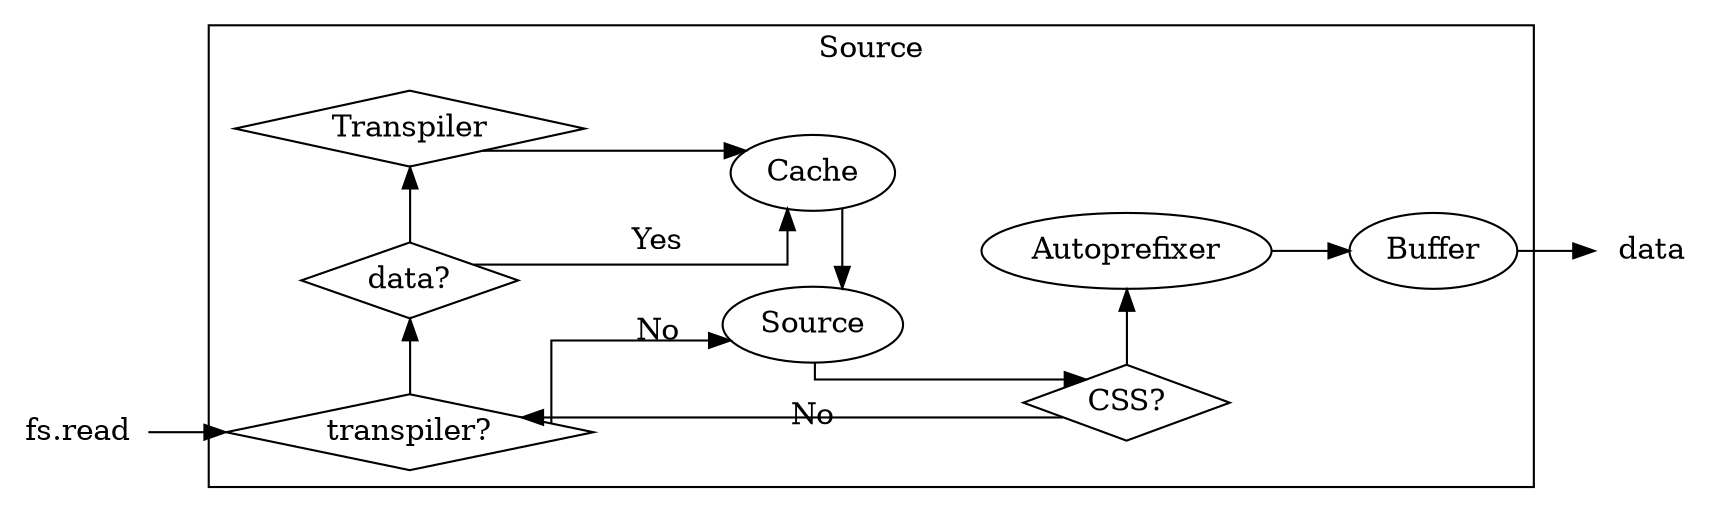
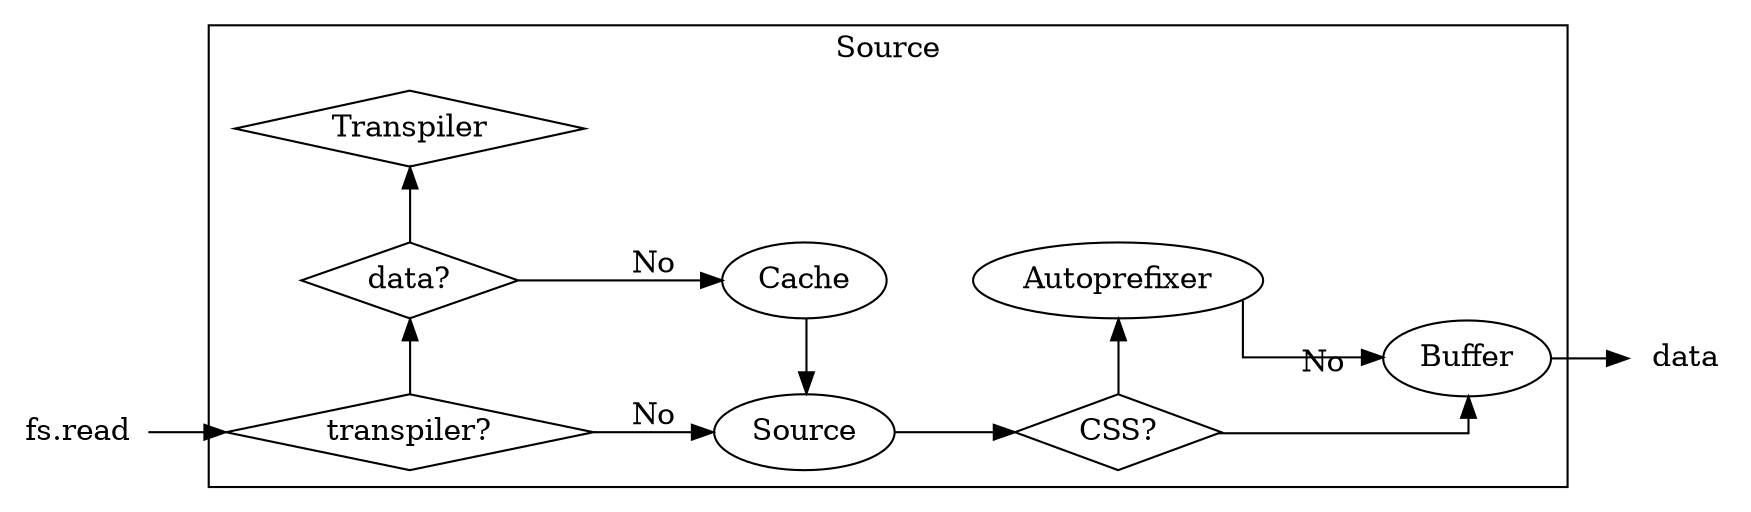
edge "Transpiler" -> "Cache": removed
edge "data?" -> "Cache": label "Yes" -> "No"
edge "CSS?" -> "transpiler?": now "CSS?" -> "Buffer"
